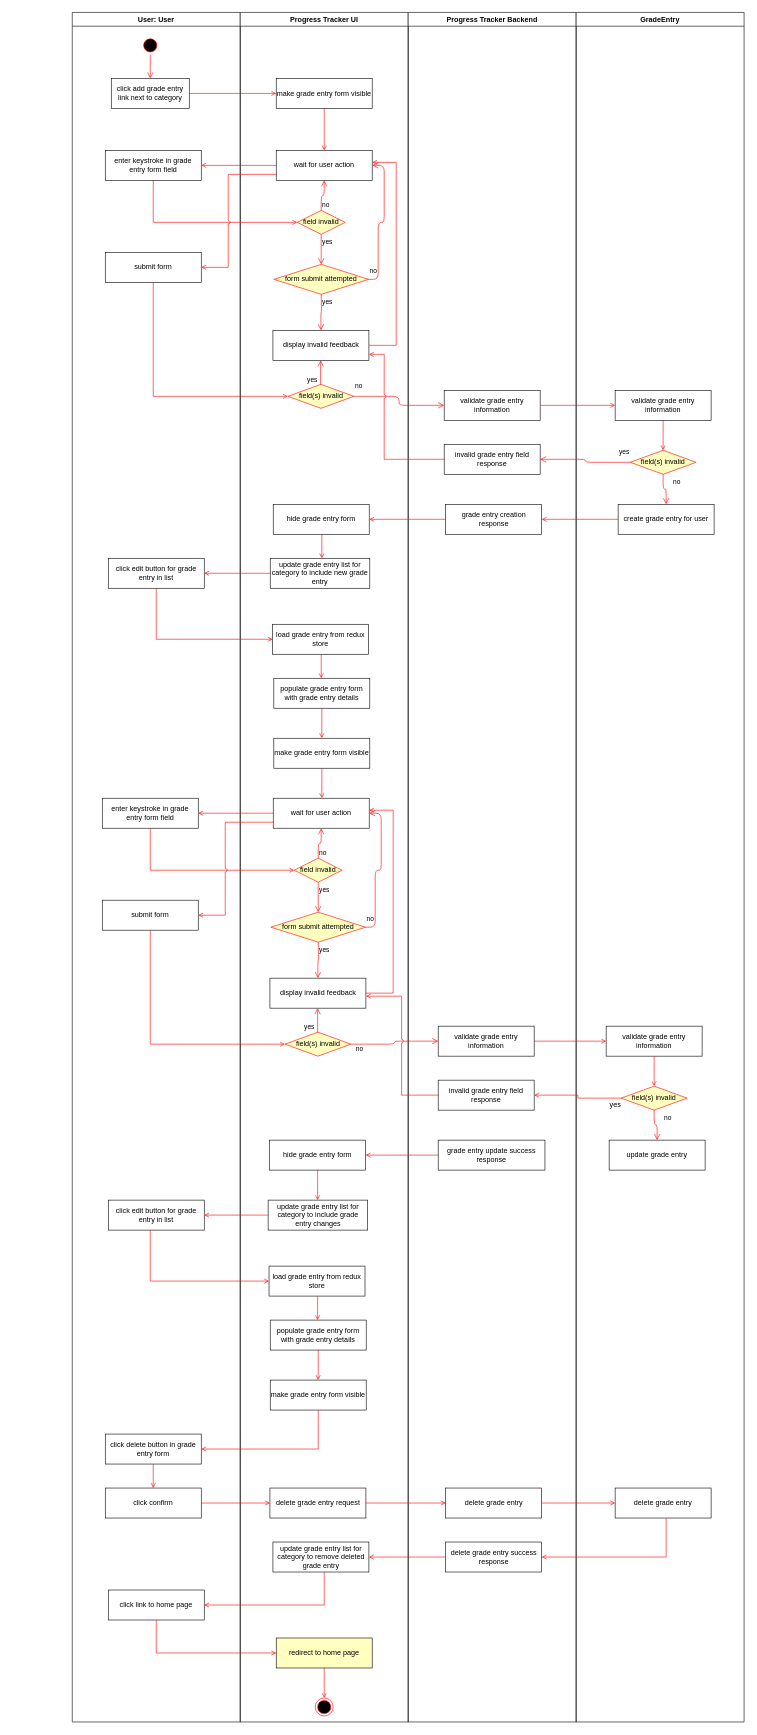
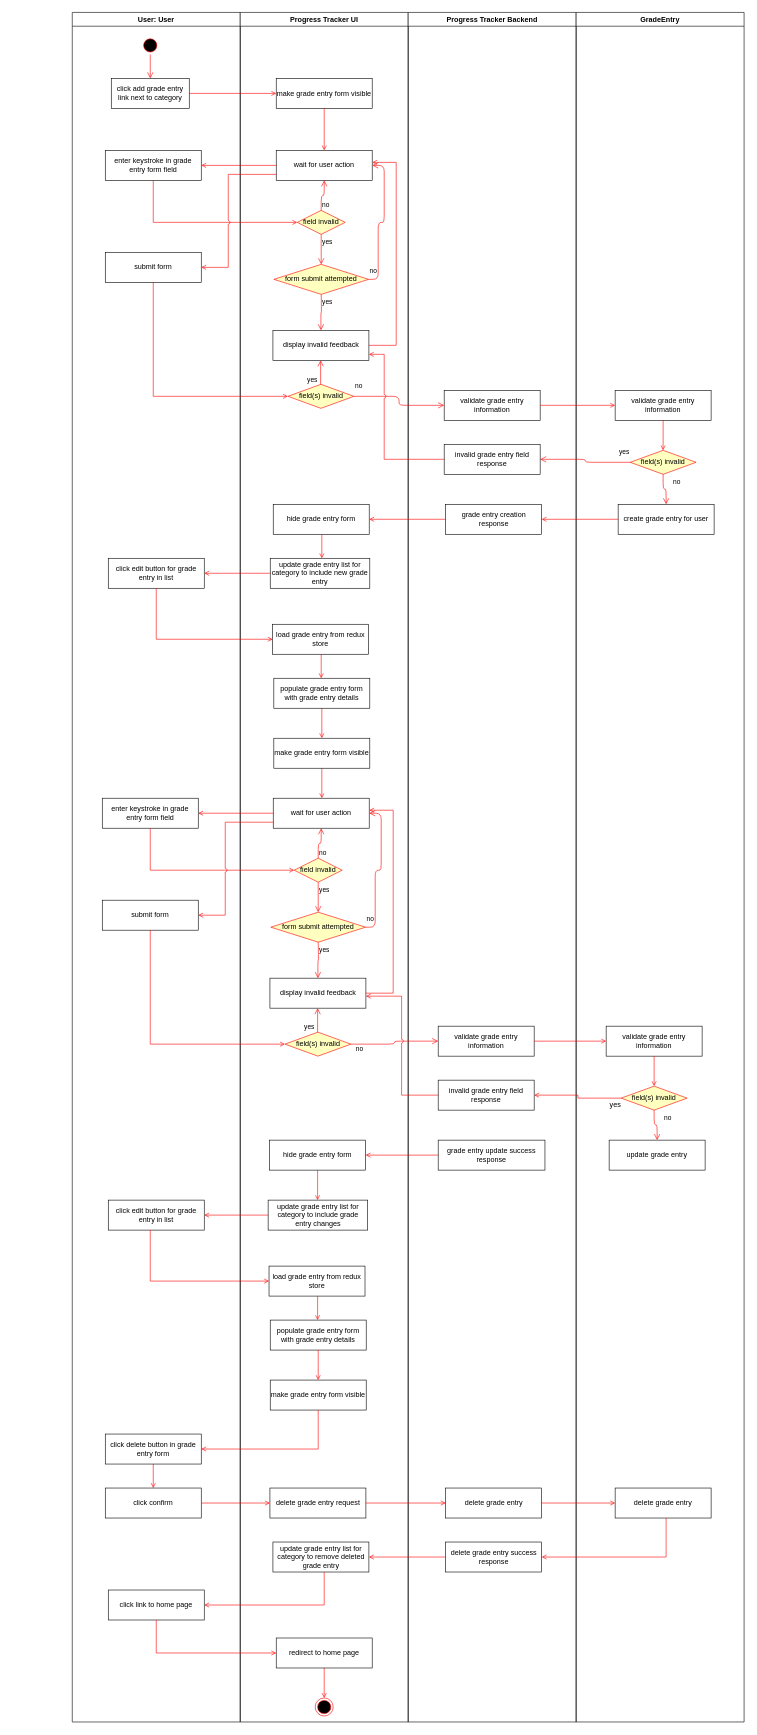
node "redirect to home page": fillcolor #ffffc0 -> #ffffff
